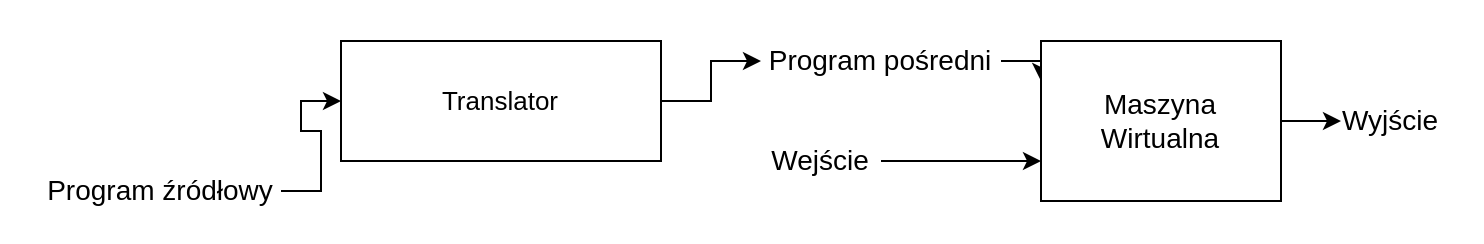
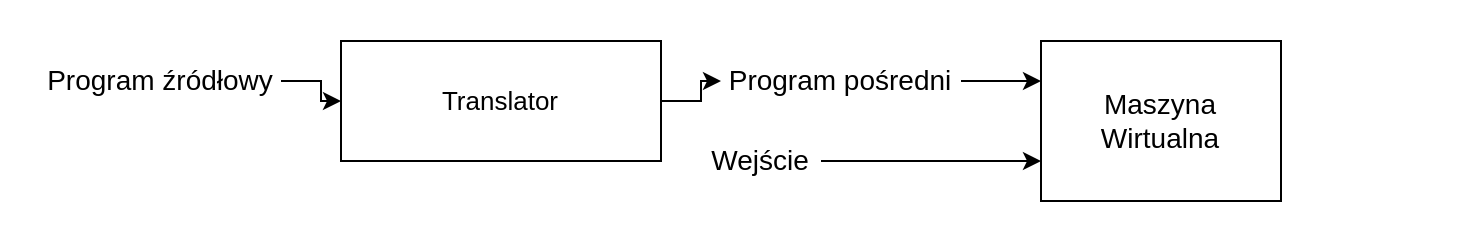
node "Program pośredni": moved (881, 61) -> (841, 81)
edge "Maszyna Wirtualna" -> "Wyjście": removed
node "Wyjście": removed
node "Wejście": moved (821, 161) -> (761, 161)
node "Program źródłowy": moved (161, 191) -> (161, 81)
